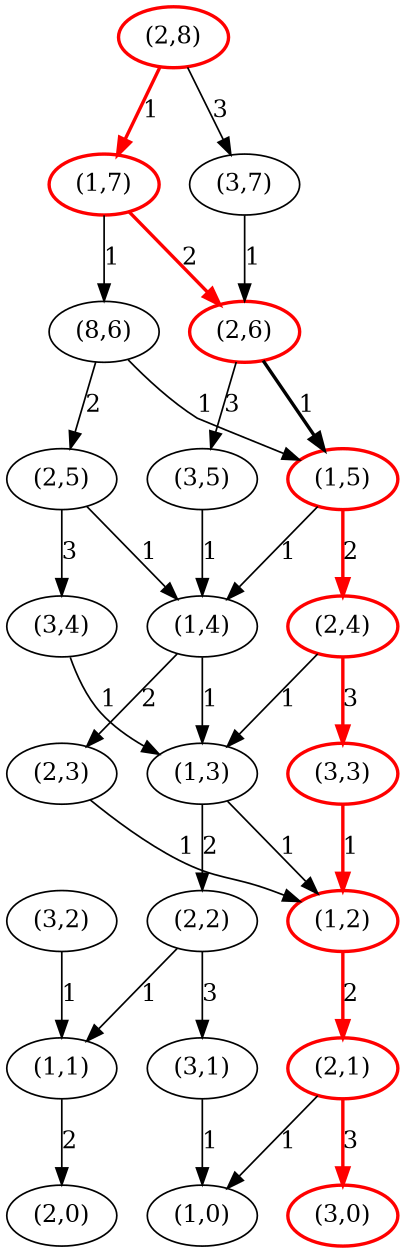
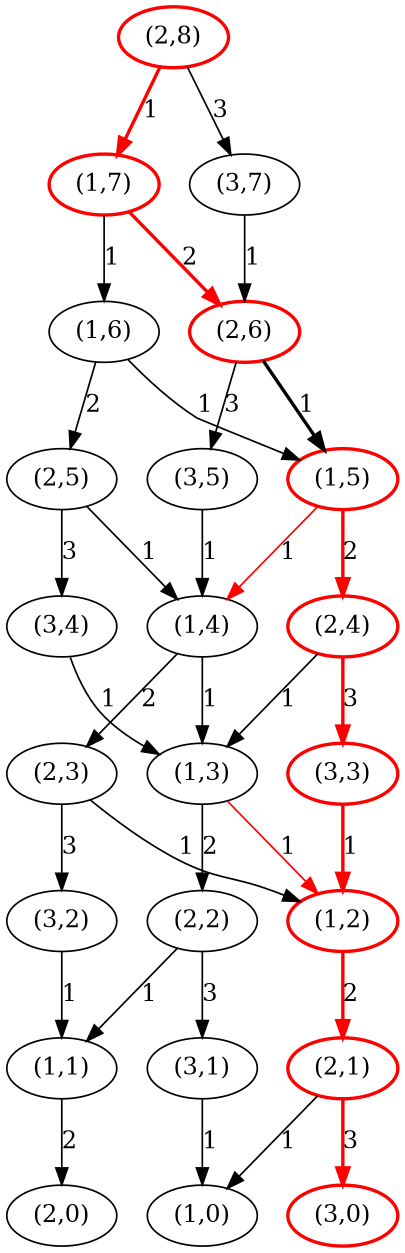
node "(8,6)": label "(8,6)" -> "(1,6)"
edge "(1,5)" -> "(1,4)": color black -> red
edge "(2,3)" -> "(3,2)": added, label "3"
edge "(1,3)" -> "(1,2)": color black -> red
